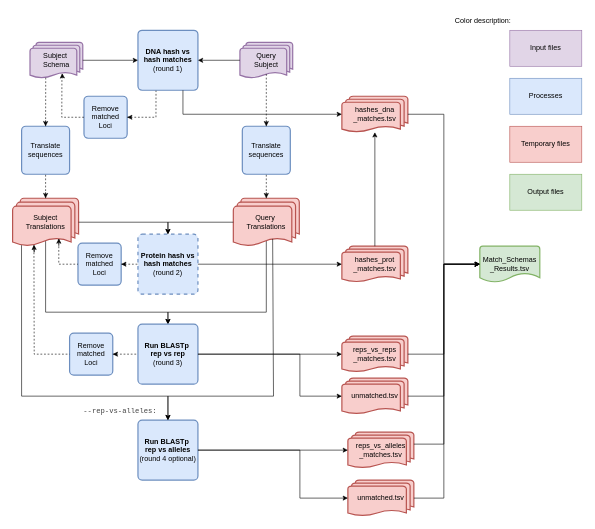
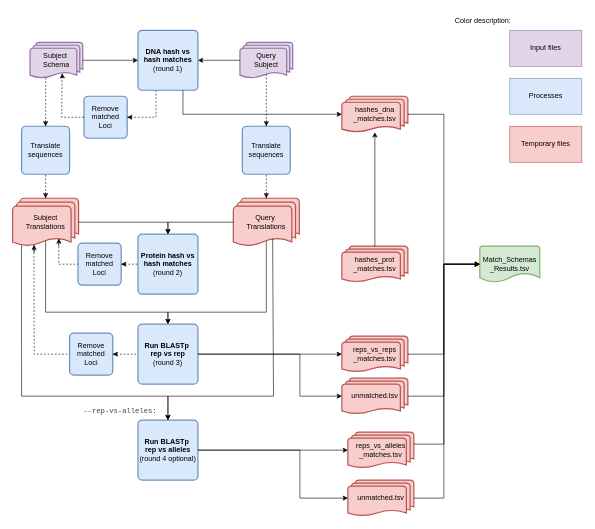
node "Output files": removed
node "Protein hash vs hash matches (round 2)": style dashed -> solid
edge "Protein hash vs hash matches (round 2)" -> "hashes_prot _matches.tsv": removed
